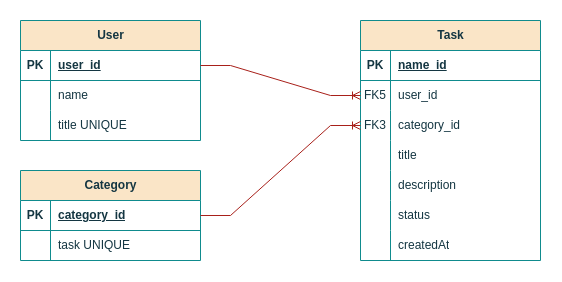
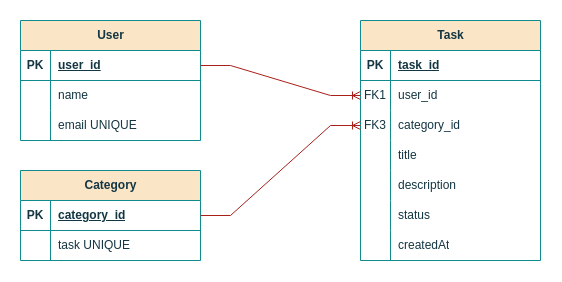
node "name_id": label "name_id" -> "task_id"
node "FK5": label "FK5" -> "FK1"
node "title UNIQUE": label "title UNIQUE" -> "email UNIQUE"
